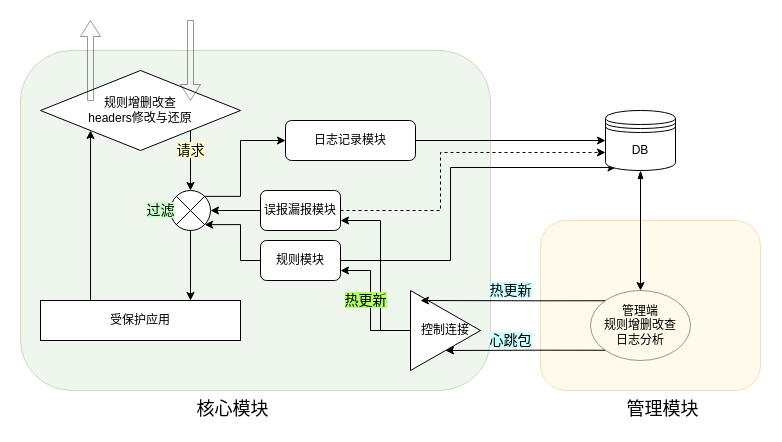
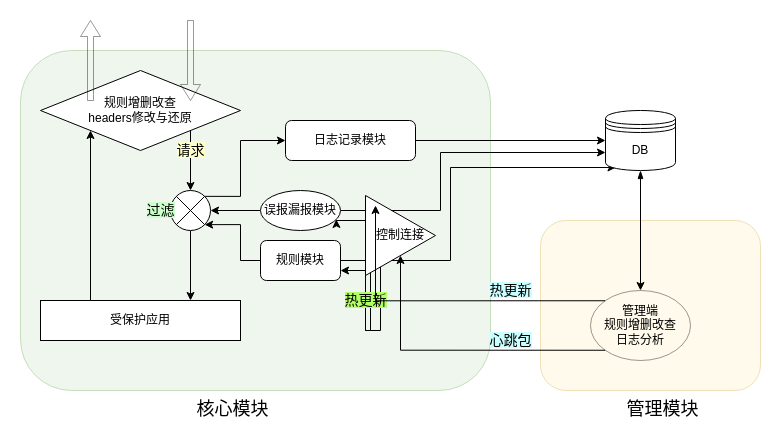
edge "误报漏报模块" -> "DB": style dashed -> solid
node "误报漏报模块": shape rounded rectangle -> ellipse
node "控制连接": moved (446, 331) -> (401, 236)
